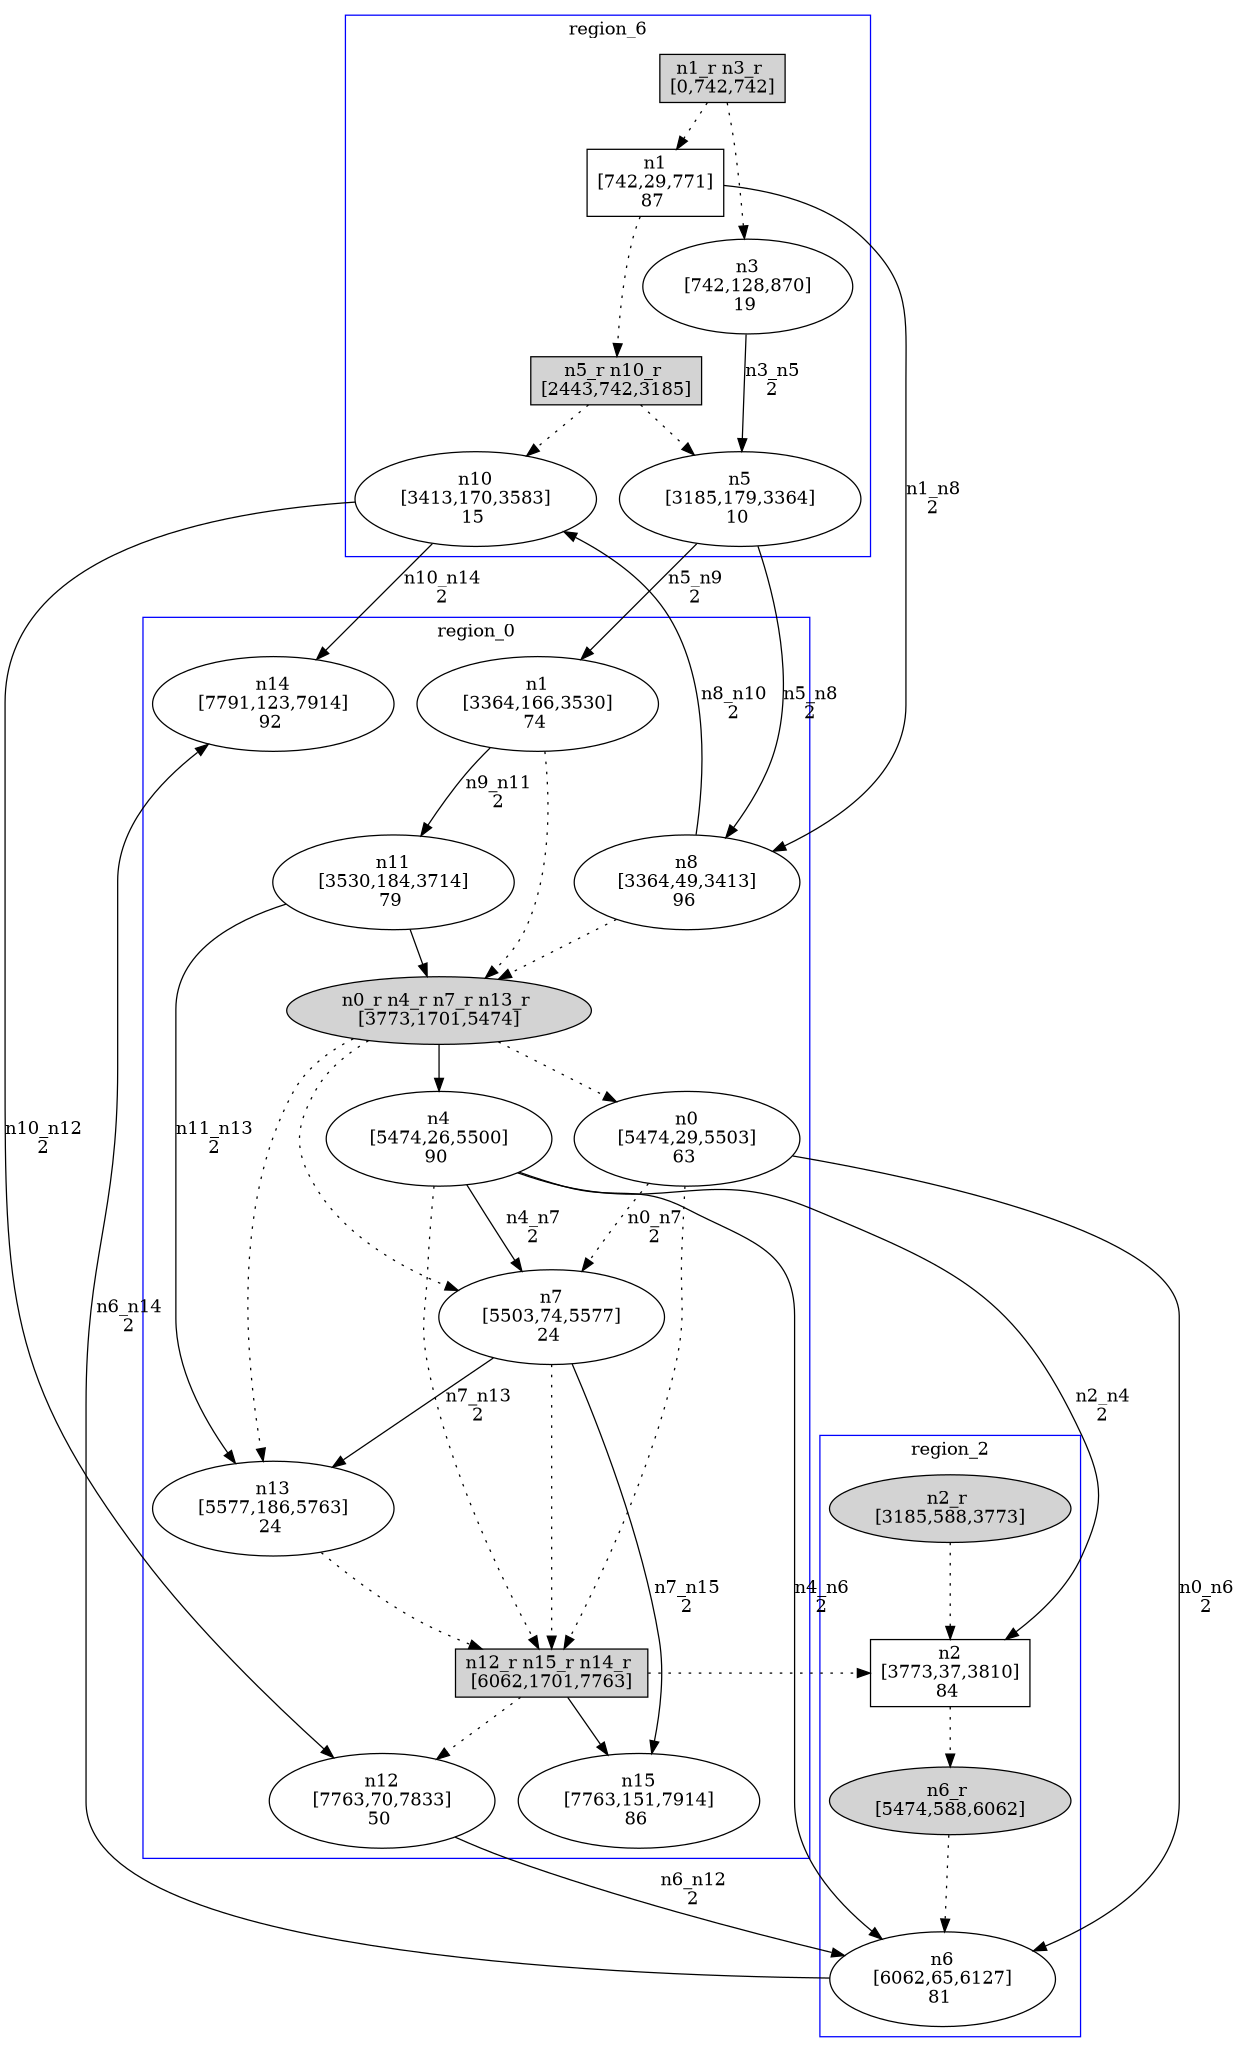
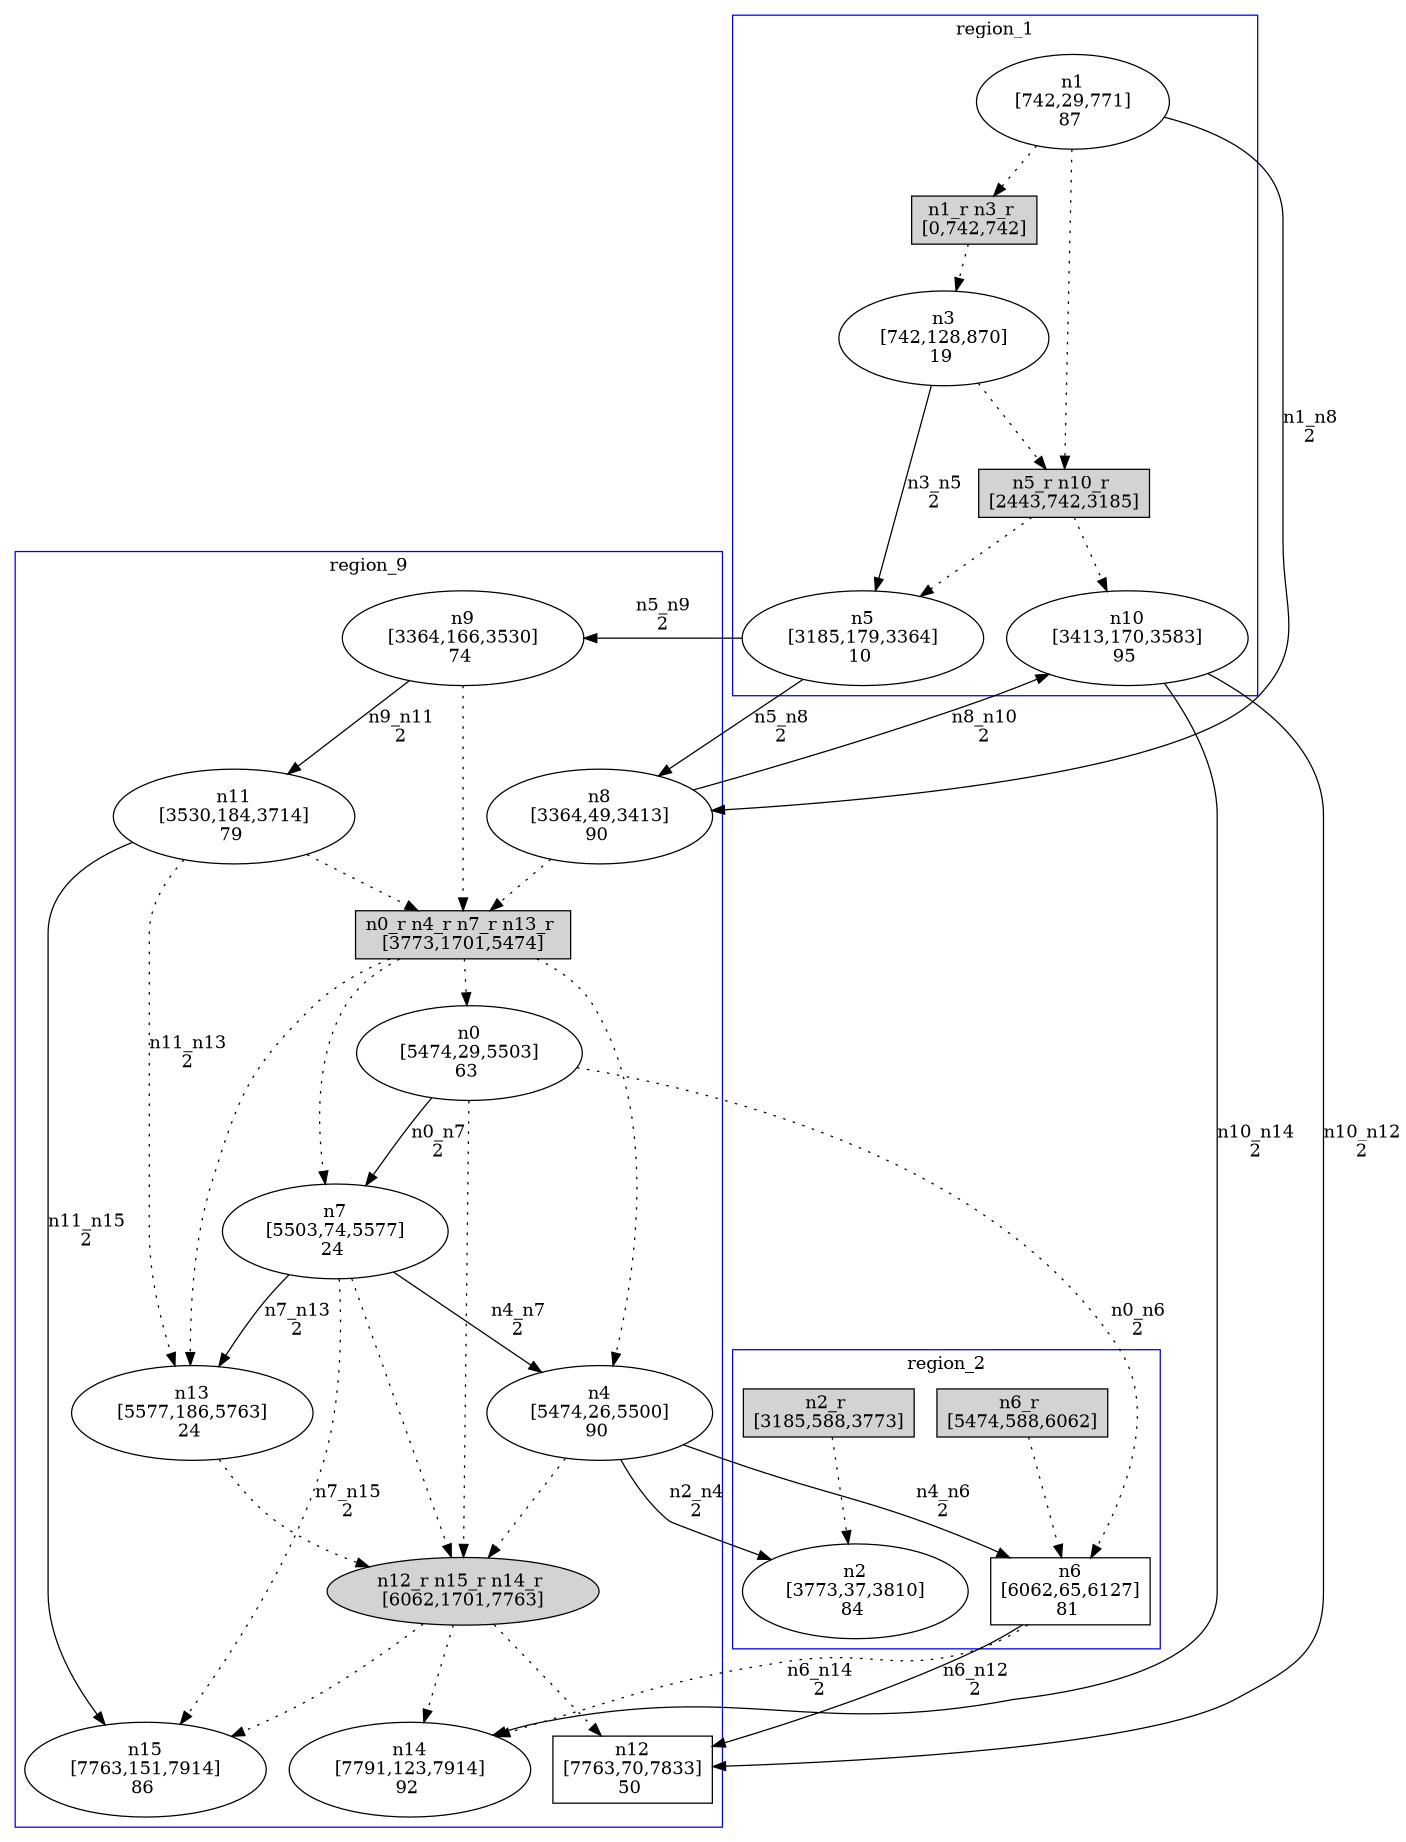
cluster "region_6": label "region_6" -> "region_1"
edge "n1_r n3_r [0,742,742]" -> "n1 [742,29,771] 87": reversed
node "n1 [742,29,771] 87": shape box -> ellipse
edge "n3 [742,128,870] 19" -> "n5_r n10_r [2443,742,3185]": added
node "n10 [3413,170,3583] 15": label "n10 [3413,170,3583] 15" -> "n10 [3413,170,3583] 95"
cluster "region_0": label "region_0" -> "region_9"
node "n1 [3364,166,3530] 74": label "n1 [3364,166,3530] 74" -> "n9 [3364,166,3530] 74"
node "n8 [3364,49,3413] 96": label "n8 [3364,49,3413] 96" -> "n8 [3364,49,3413] 90"
edge "n11 [3530,184,3714] 79" -> "n0_r n4_r n7_r n13_r [3773,1701,5474]": style solid -> dotted
node "n0_r n4_r n7_r n13_r [3773,1701,5474]": shape ellipse -> box
edge "n0_r n4_r n7_r n13_r [3773,1701,5474]" -> "n4 [5474,26,5500] 90": style solid -> dotted
edge "n11 [3530,184,3714] 79" -> "n13 [5577,186,5763] 24": style solid -> dotted
edge "n0 [5474,29,5503] 63" -> "n7 [5503,74,5577] 24": style dotted -> solid
edge "n4 [5474,26,5500] 90" -> "n7 [5503,74,5577] 24": reversed
edge "n11 [3530,184,3714] 79" -> "n15 [7763,151,7914] 86": added, label "n11_n15 2"
edge "n0 [5474,29,5503] 63" -> "n6 [6062,65,6127] 81": style solid -> dotted
node "n2_r [3185,588,3773]": shape ellipse -> box
edge "n7 [5503,74,5577] 24" -> "n15 [7763,151,7914] 86": style solid -> dotted
edge "n6 [6062,65,6127] 81" -> "n14 [7791,123,7914] 92": style solid -> dotted
node "n12_r n15_r n14_r [6062,1701,7763]": shape box -> ellipse
edge "n12_r n15_r n14_r [6062,1701,7763]" -> "n2 [3773,37,3810] 84": now "n12_r n15_r n14_r [6062,1701,7763]" -> "n14 [7791,123,7914] 92"
node "n2 [3773,37,3810] 84": shape box -> ellipse
edge "n12_r n15_r n14_r [6062,1701,7763]" -> "n15 [7763,151,7914] 86": style solid -> dotted
edge "n2 [3773,37,3810] 84" -> "n6_r [5474,588,6062]": removed
node "n12 [7763,70,7833] 50": shape ellipse -> box
node "n6_r [5474,588,6062]": shape ellipse -> box
edge "n12 [7763,70,7833] 50" -> "n6 [6062,65,6127] 81": reversed
node "n6 [6062,65,6127] 81": shape ellipse -> box
